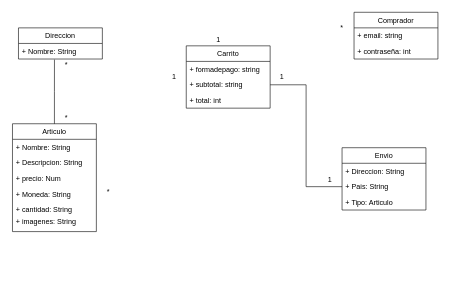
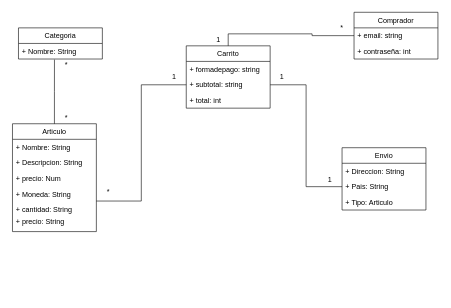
edge "+ email: string" -- "Carrito": added
node "Direccion": label "Direccion" -> "Categoria"
edge "+ subtotal: string" -- "+ precio: Num": added
node "+ imagenes: String": label "+ imagenes: String" -> "+ precio: String"
